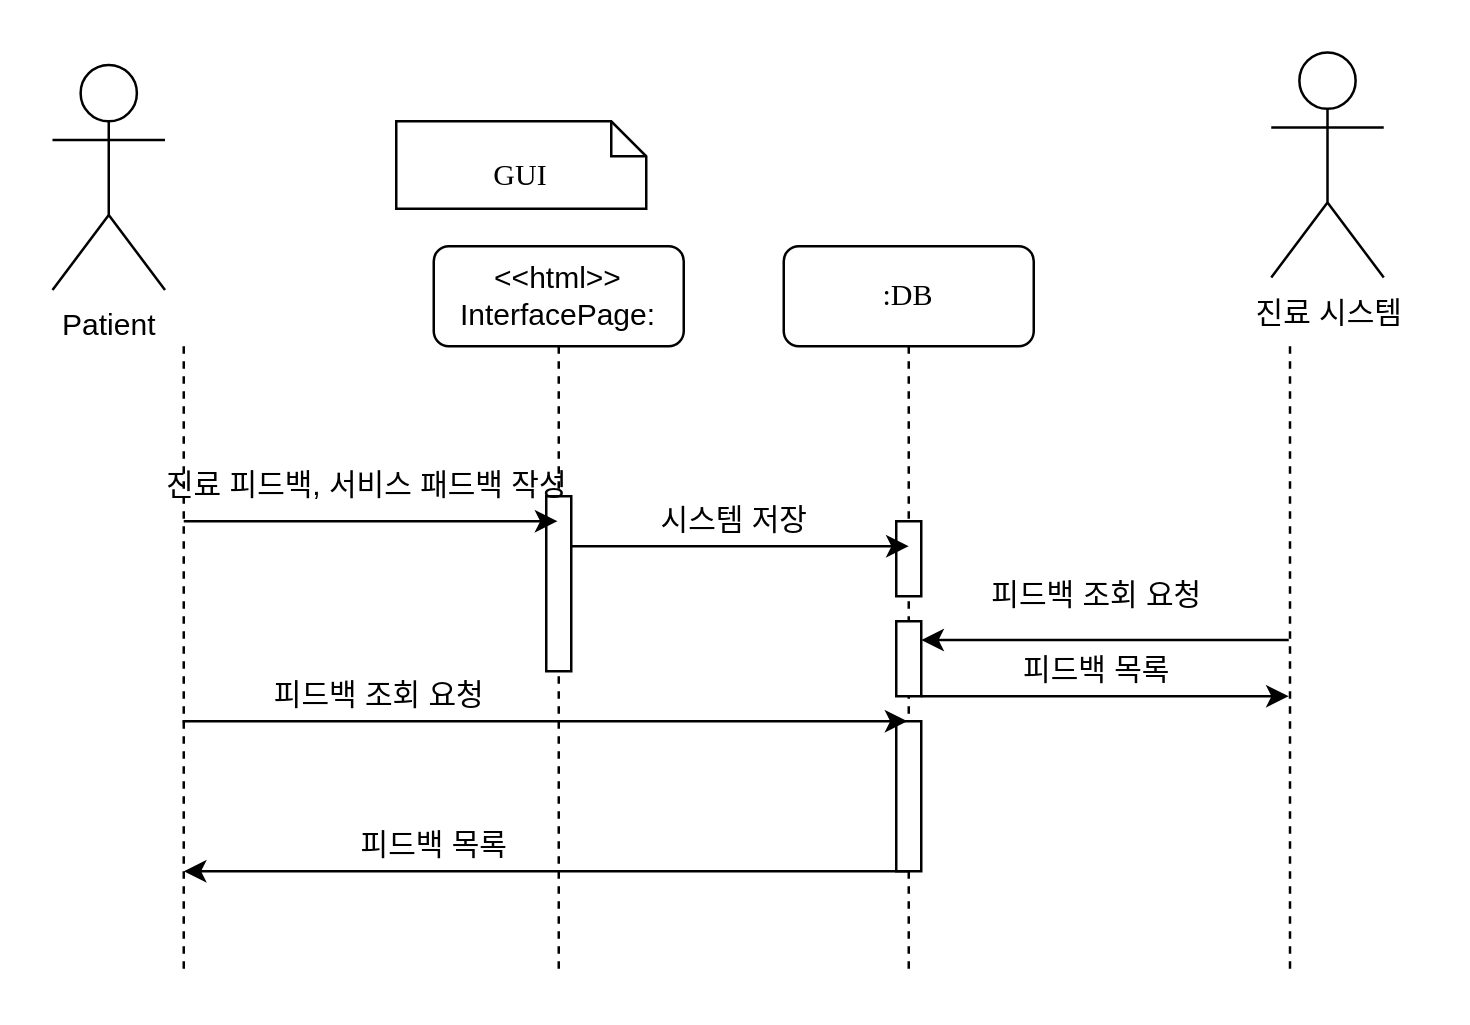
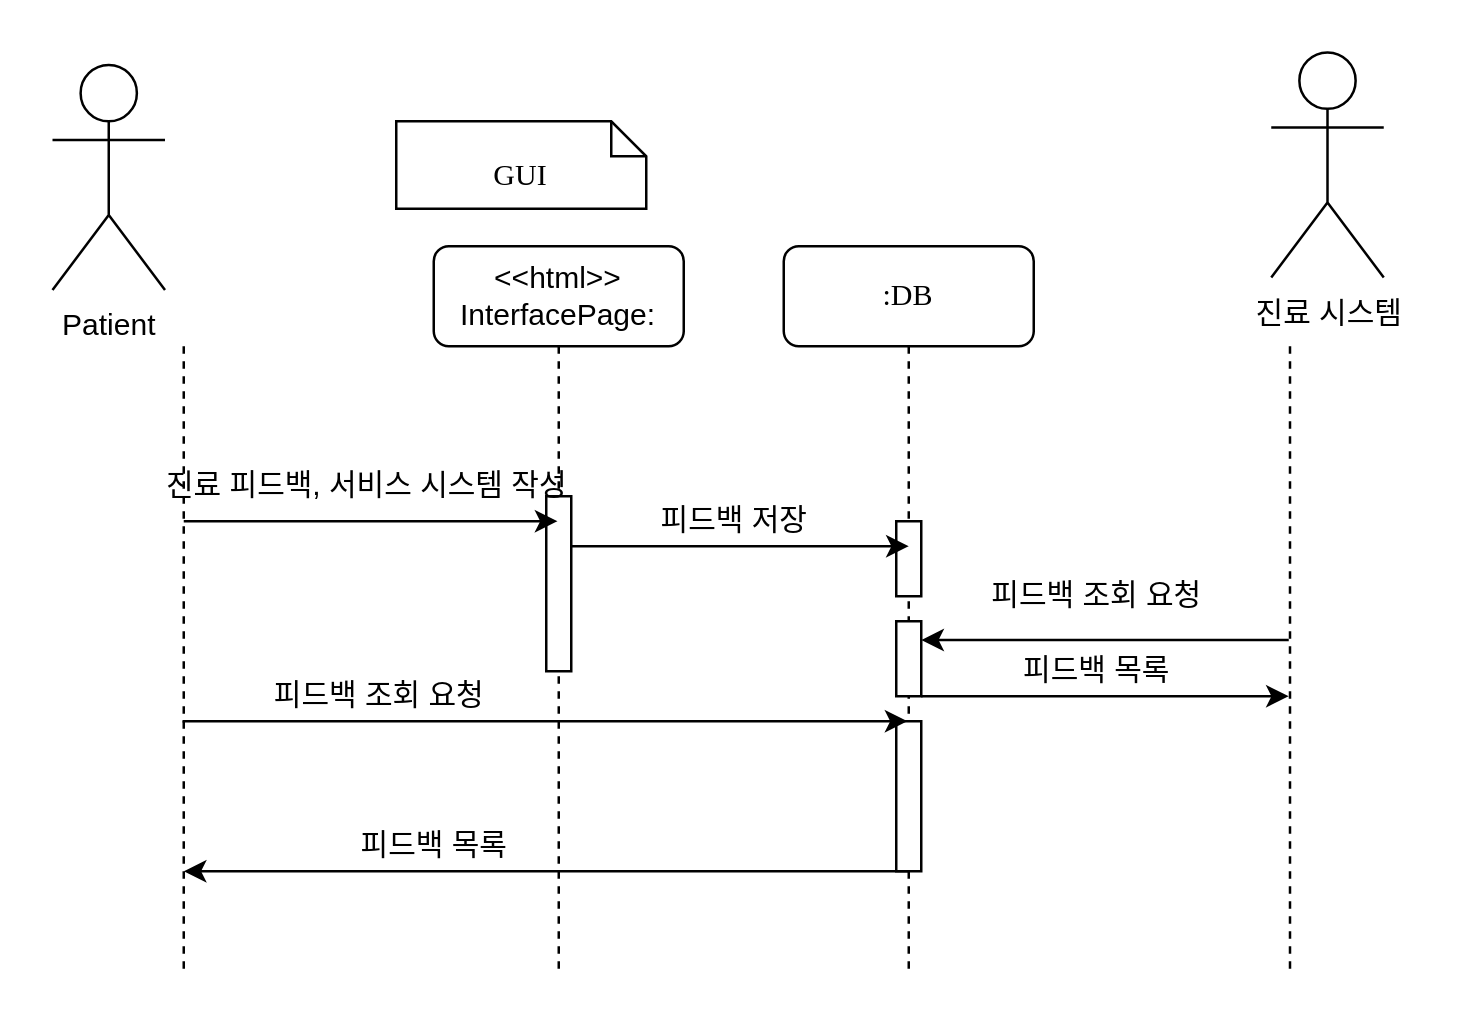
node "진료 피드백, 서비스 패드백 작성": label "진료 피드백, 서비스 패드백 작성" -> "진료 피드백, 서비스 시스템 작성"
node "시스템 저장": label "시스템 저장" -> "피드백 저장"
